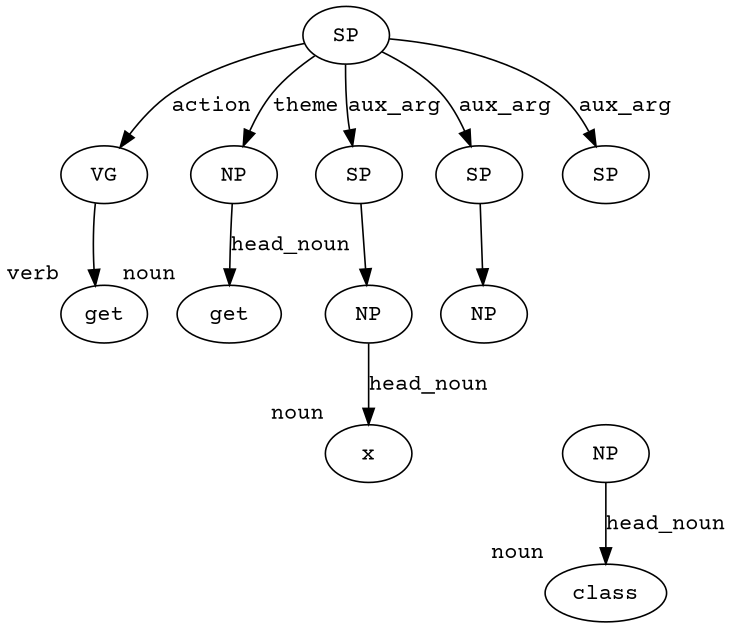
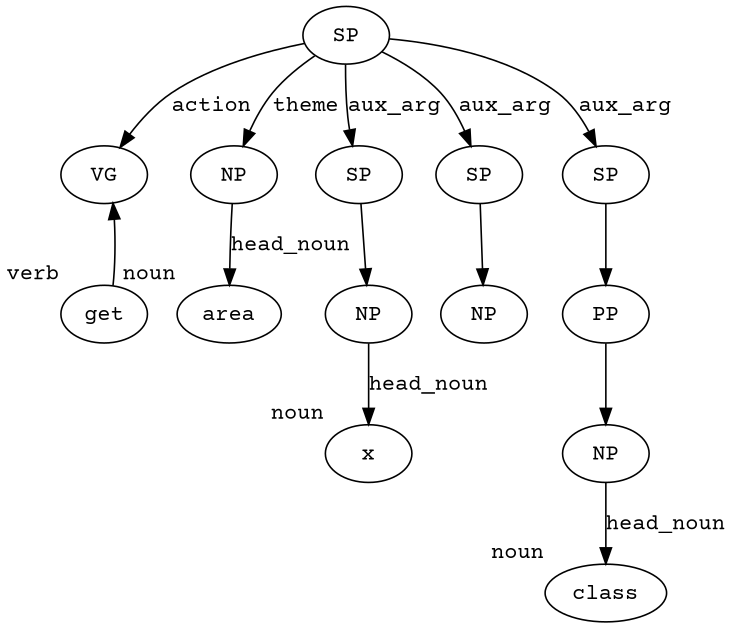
edge "VG" -> "get verb": reversed
node "get noun": label "get noun" -> "area noun"
node "PP": added
